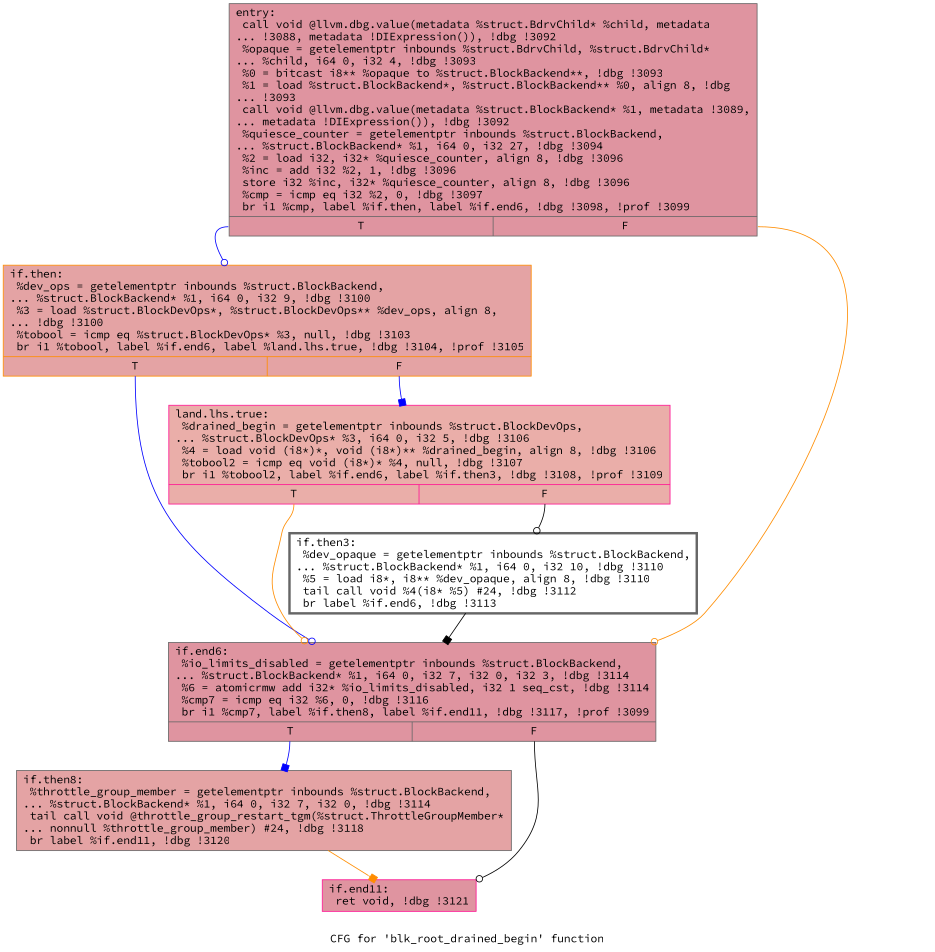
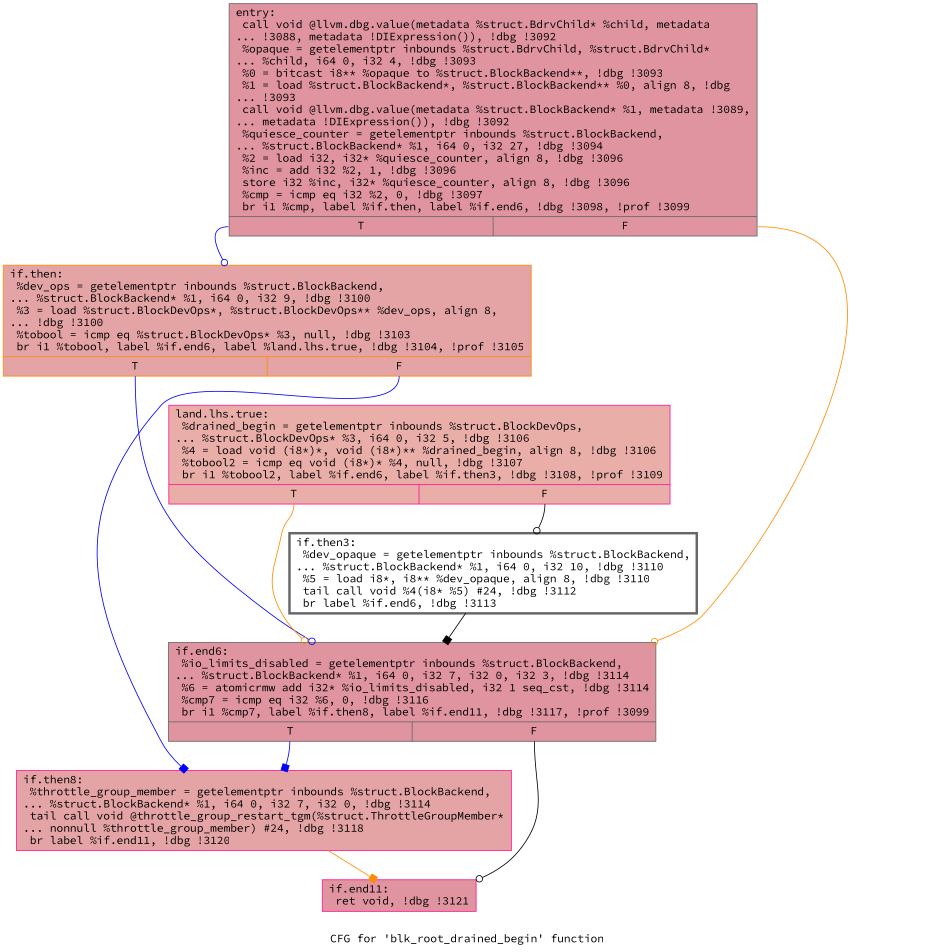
edge "if.then:" -> "land.lhs.true:": now "if.then:" -> "if.then8:"
node "if.then8:": color gray40 -> deeppink
